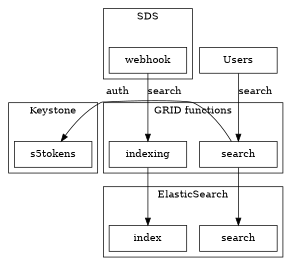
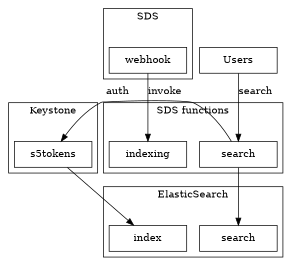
edge "webhook" -> "indexing": label "search" -> "invoke"
cluster "GRID functions": label "GRID functions" -> "SDS functions"
edge "indexing" -> "index": now "s5tokens" -> "index"
